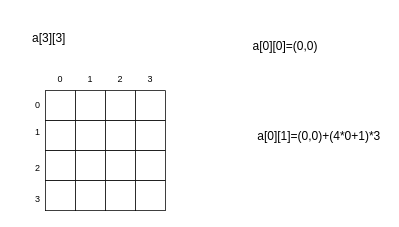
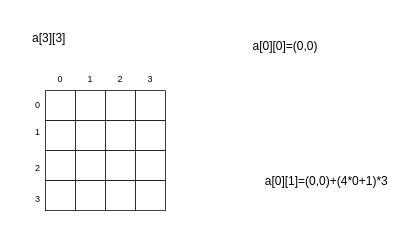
node "a[0][1]=(0,0)+(4*0+1)*3": moved (319, 135) -> (327, 180)
